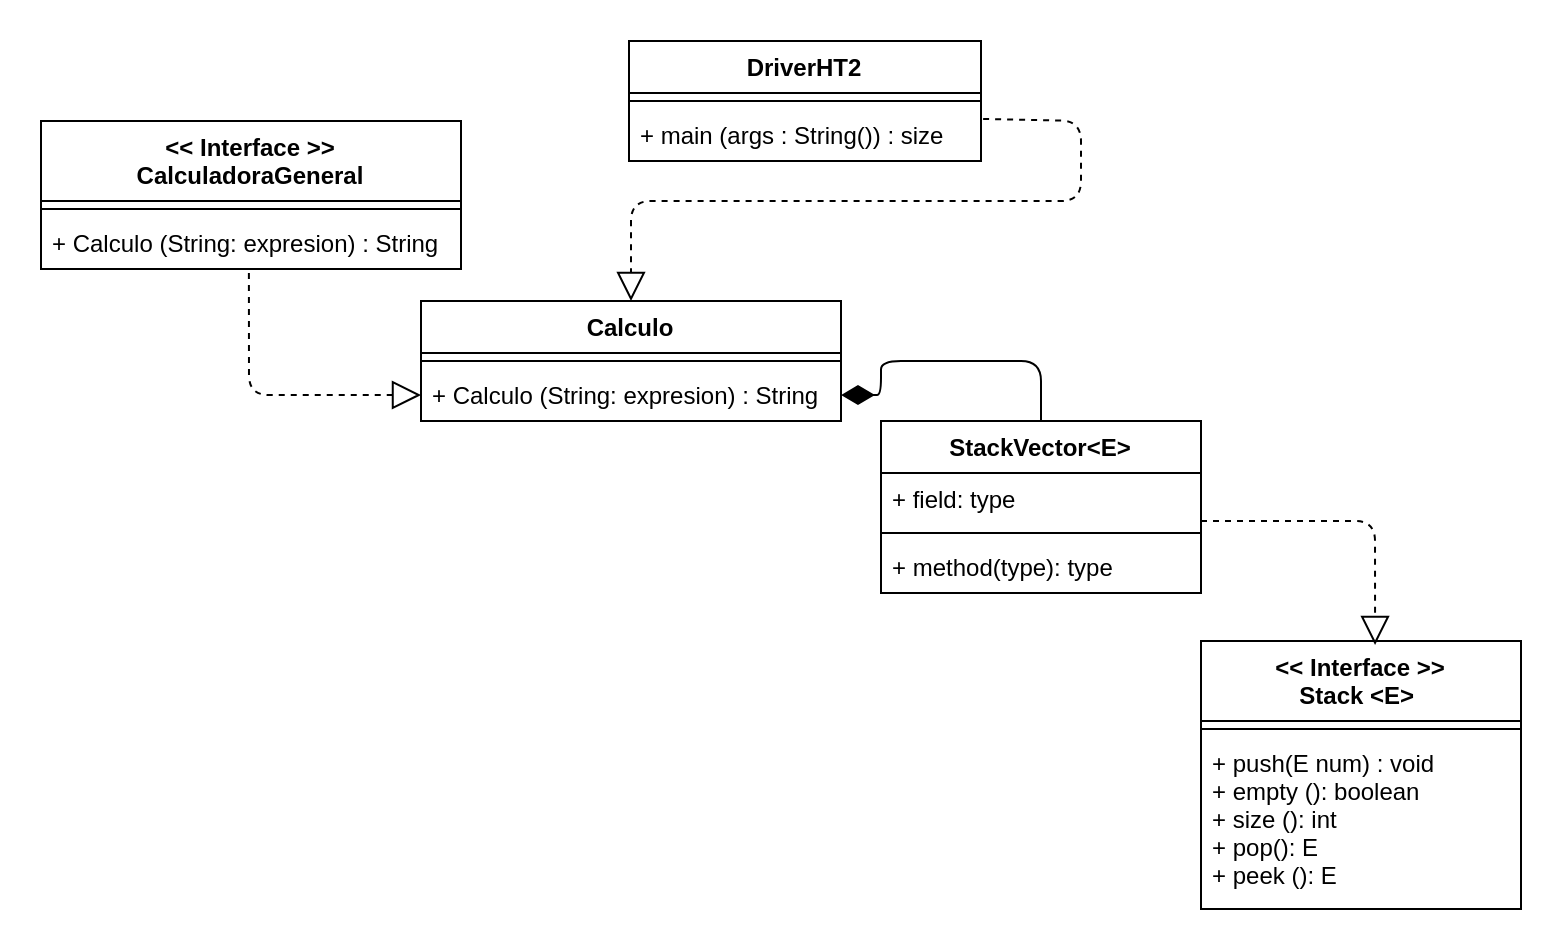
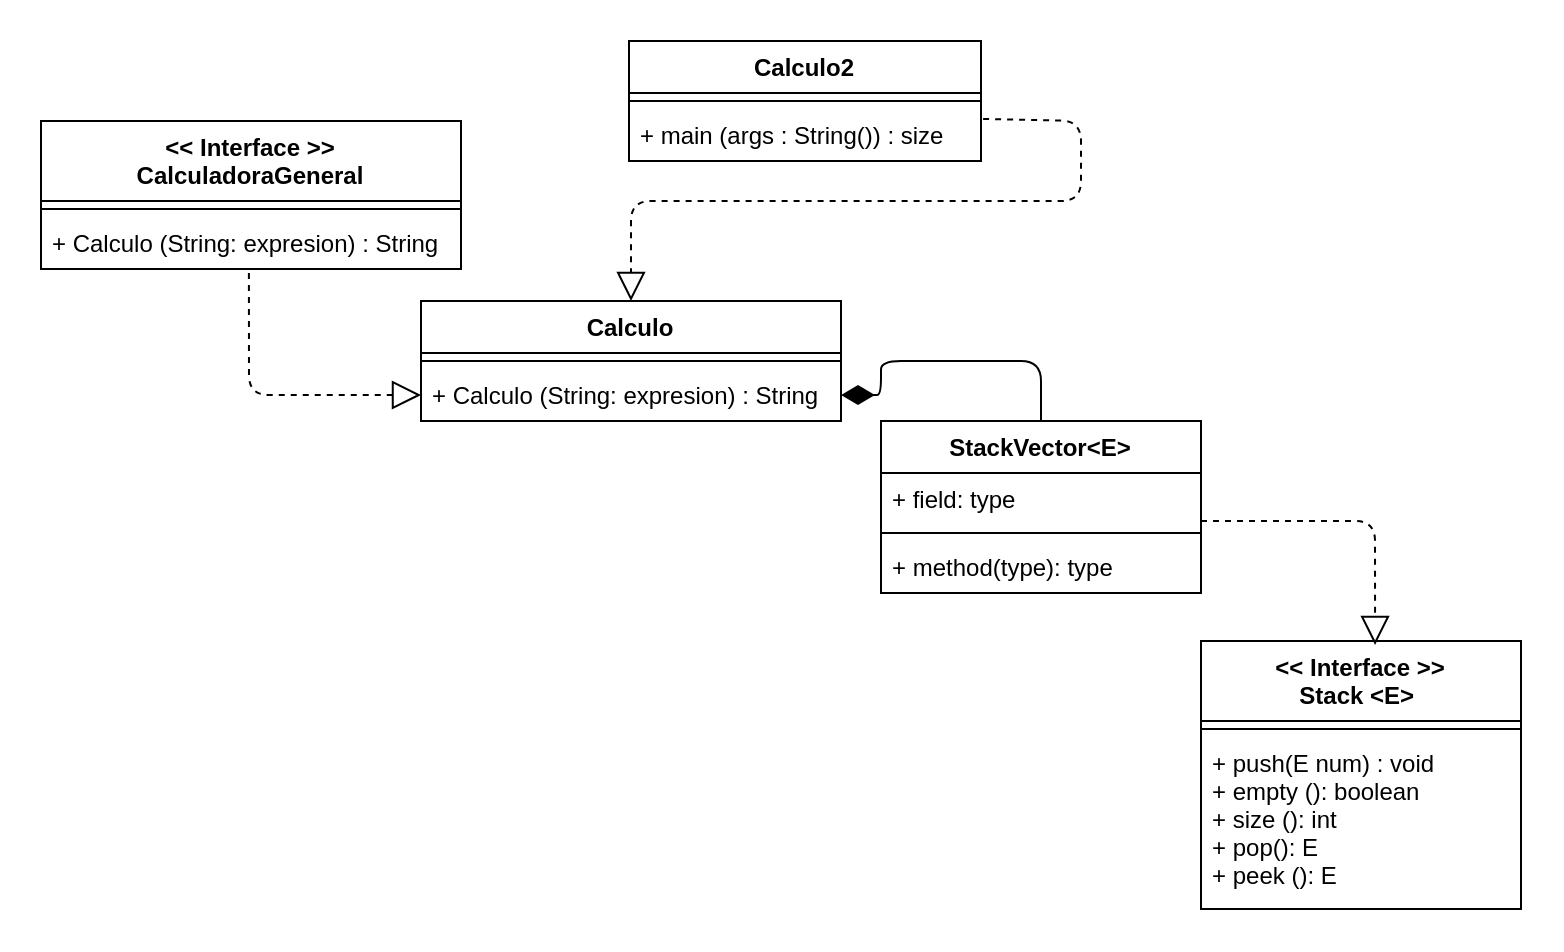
node "DriverHT2": label "DriverHT2" -> "Calculo2"
